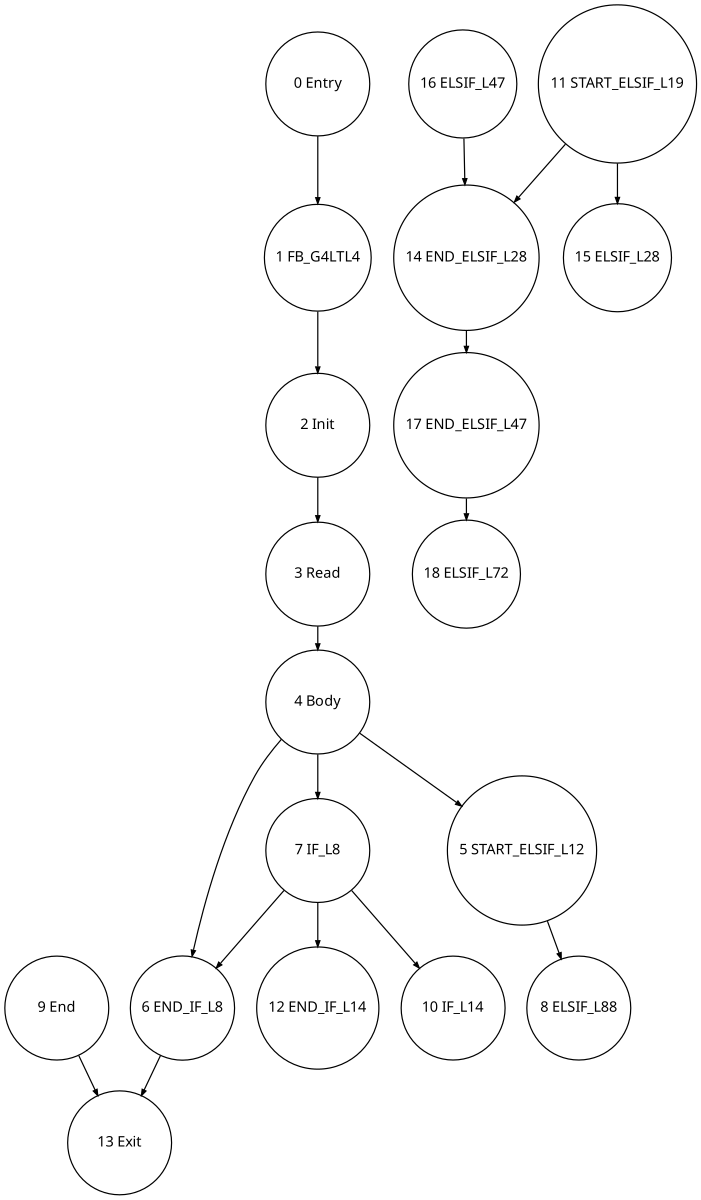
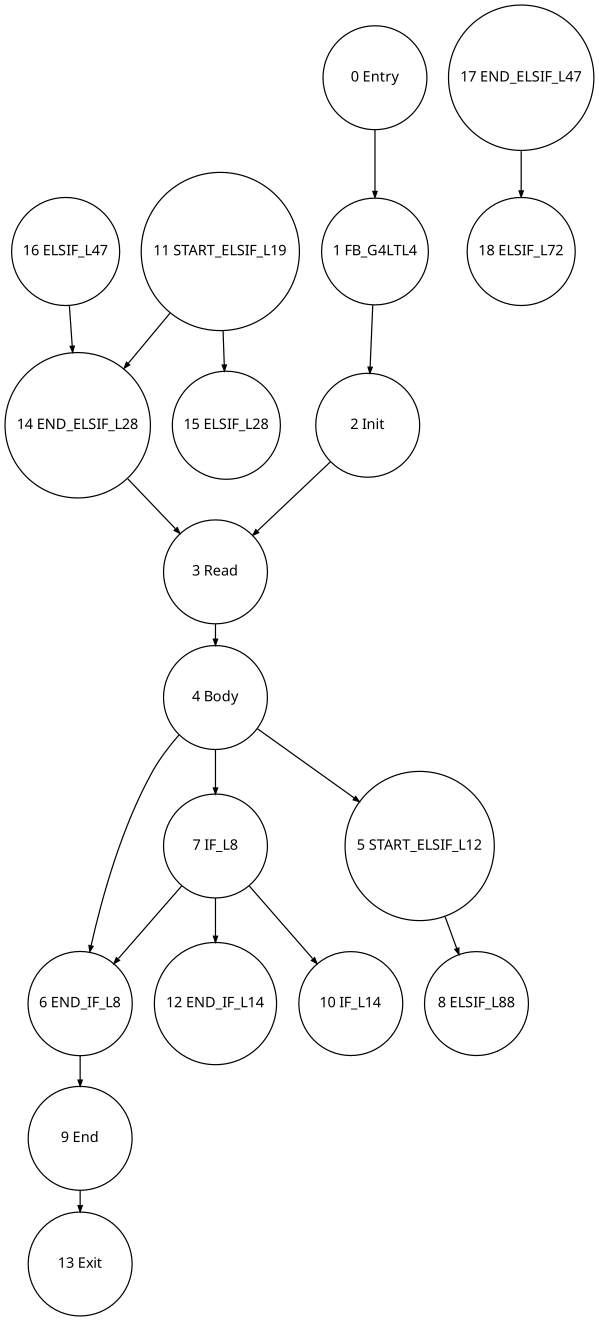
edge "14 END_ELSIF_L28" -> "17 END_ELSIF_L47": now "14 END_ELSIF_L28" -> "3 Read"
edge "6 END_IF_L8" -> "13 Exit": now "6 END_IF_L8" -> "9 End"
